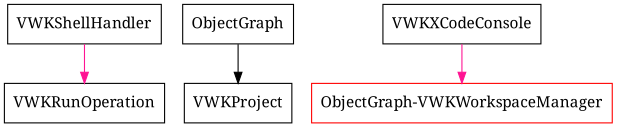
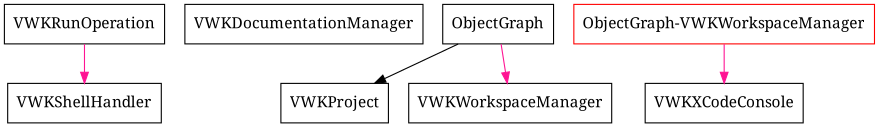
node "VWKDocumentationManager": added
edge "VWKShellHandler" -> "VWKRunOperation": reversed
edge "VWKXCodeConsole" -> "ObjectGraph-VWKWorkspaceManager": reversed
node "VWKWorkspaceManager": added
